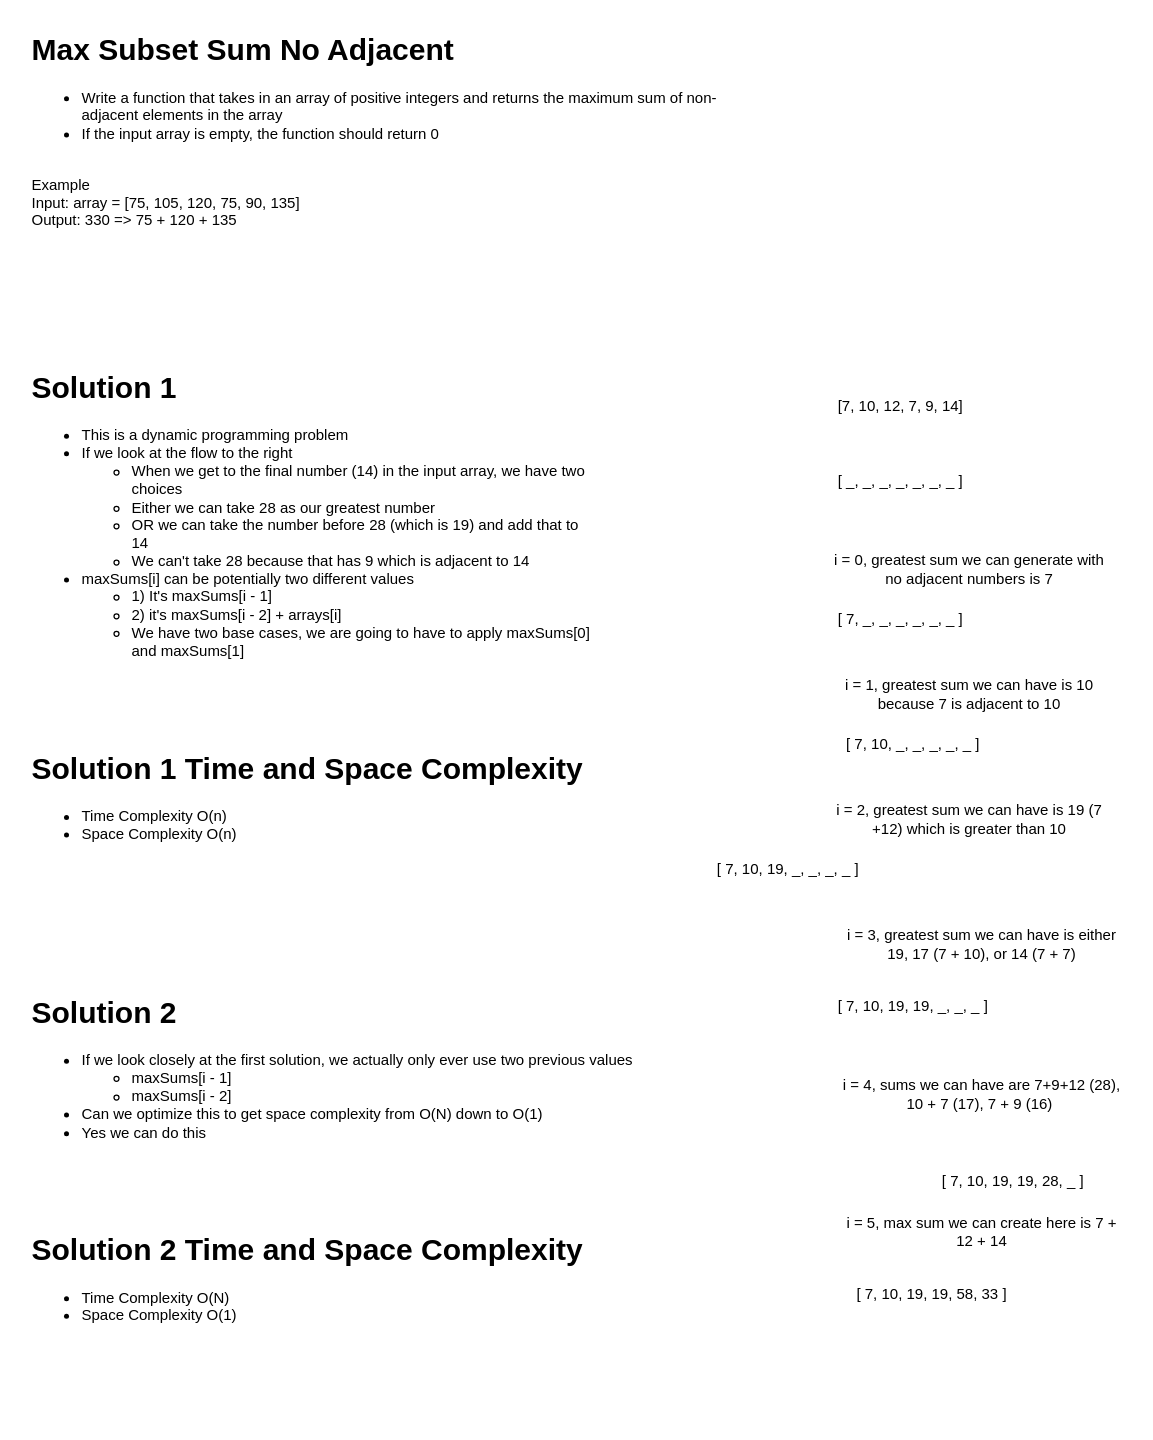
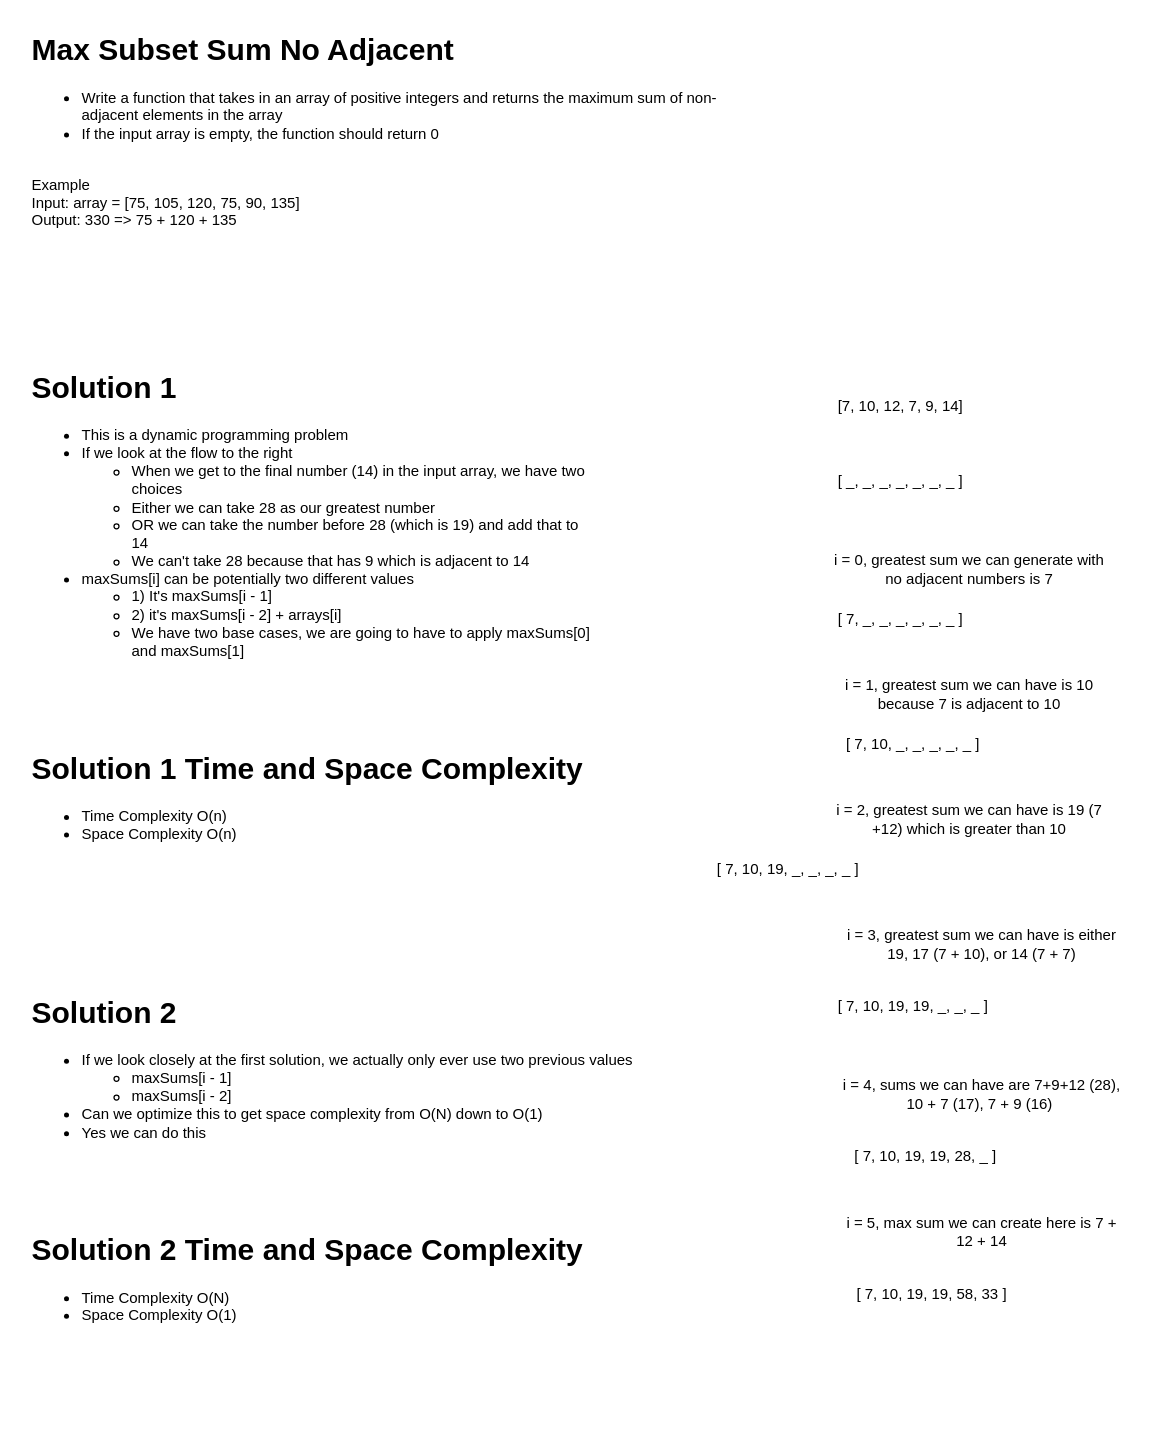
node "[ 7, 10, 19, 19, 28, _ ]": moved (1013, 1182) -> (926, 1157)
